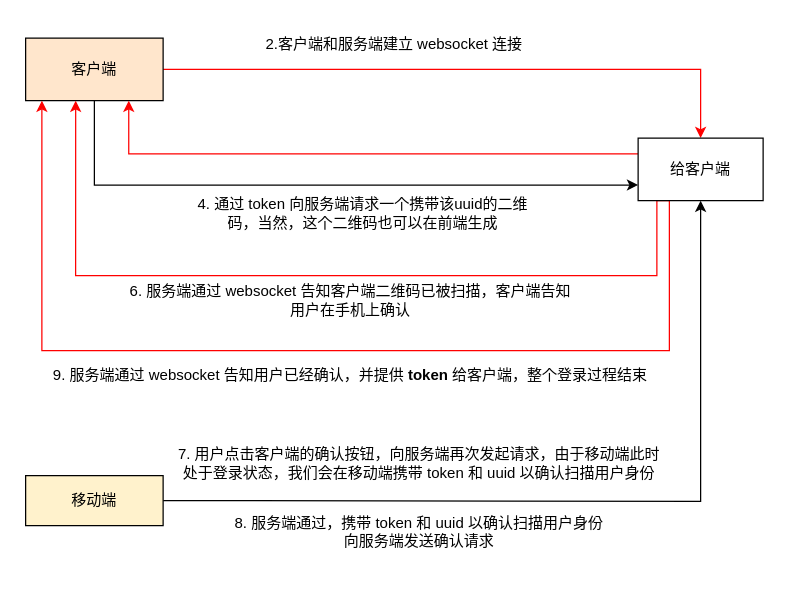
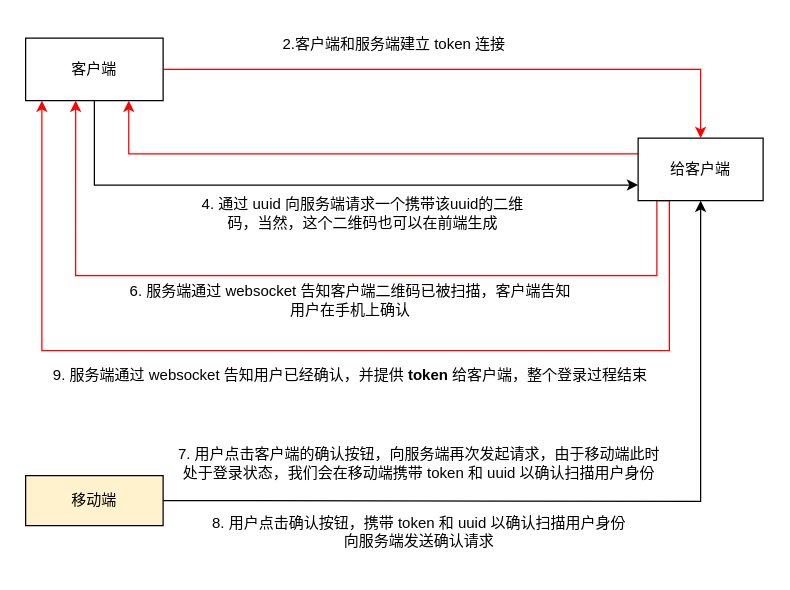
node "2.客户端和服务端建立 websocket 连接": label "2.客户端和服务端建立 websocket 连接" -> "2.客户端和服务端建立 token 连接"
node "客户端": fillcolor #ffe6cc -> #ffffff
node "4. 通过 token 向服务端请求一个携带该uuid的二维码，当然，这个二维码也可以在前端生成": label "4. 通过 token 向服务端请求一个携带该uuid的二维码，当然，这个二维码也可以在前端生成" -> "4. 通过 uuid 向服务端请求一个携带该uuid的二维码，当然，这个二维码也可以在前端生成"
node "8. 服务端通过，携带 token 和 uuid 以确认扫描用户身份 向服务端发送确认请求": label "8. 服务端通过，携带 token 和 uuid 以确认扫描用户身份 向服务端发送确认请求" -> "8. 用户点击确认按钮，携带 token 和 uuid 以确认扫描用户身份 向服务端发送确认请求"
